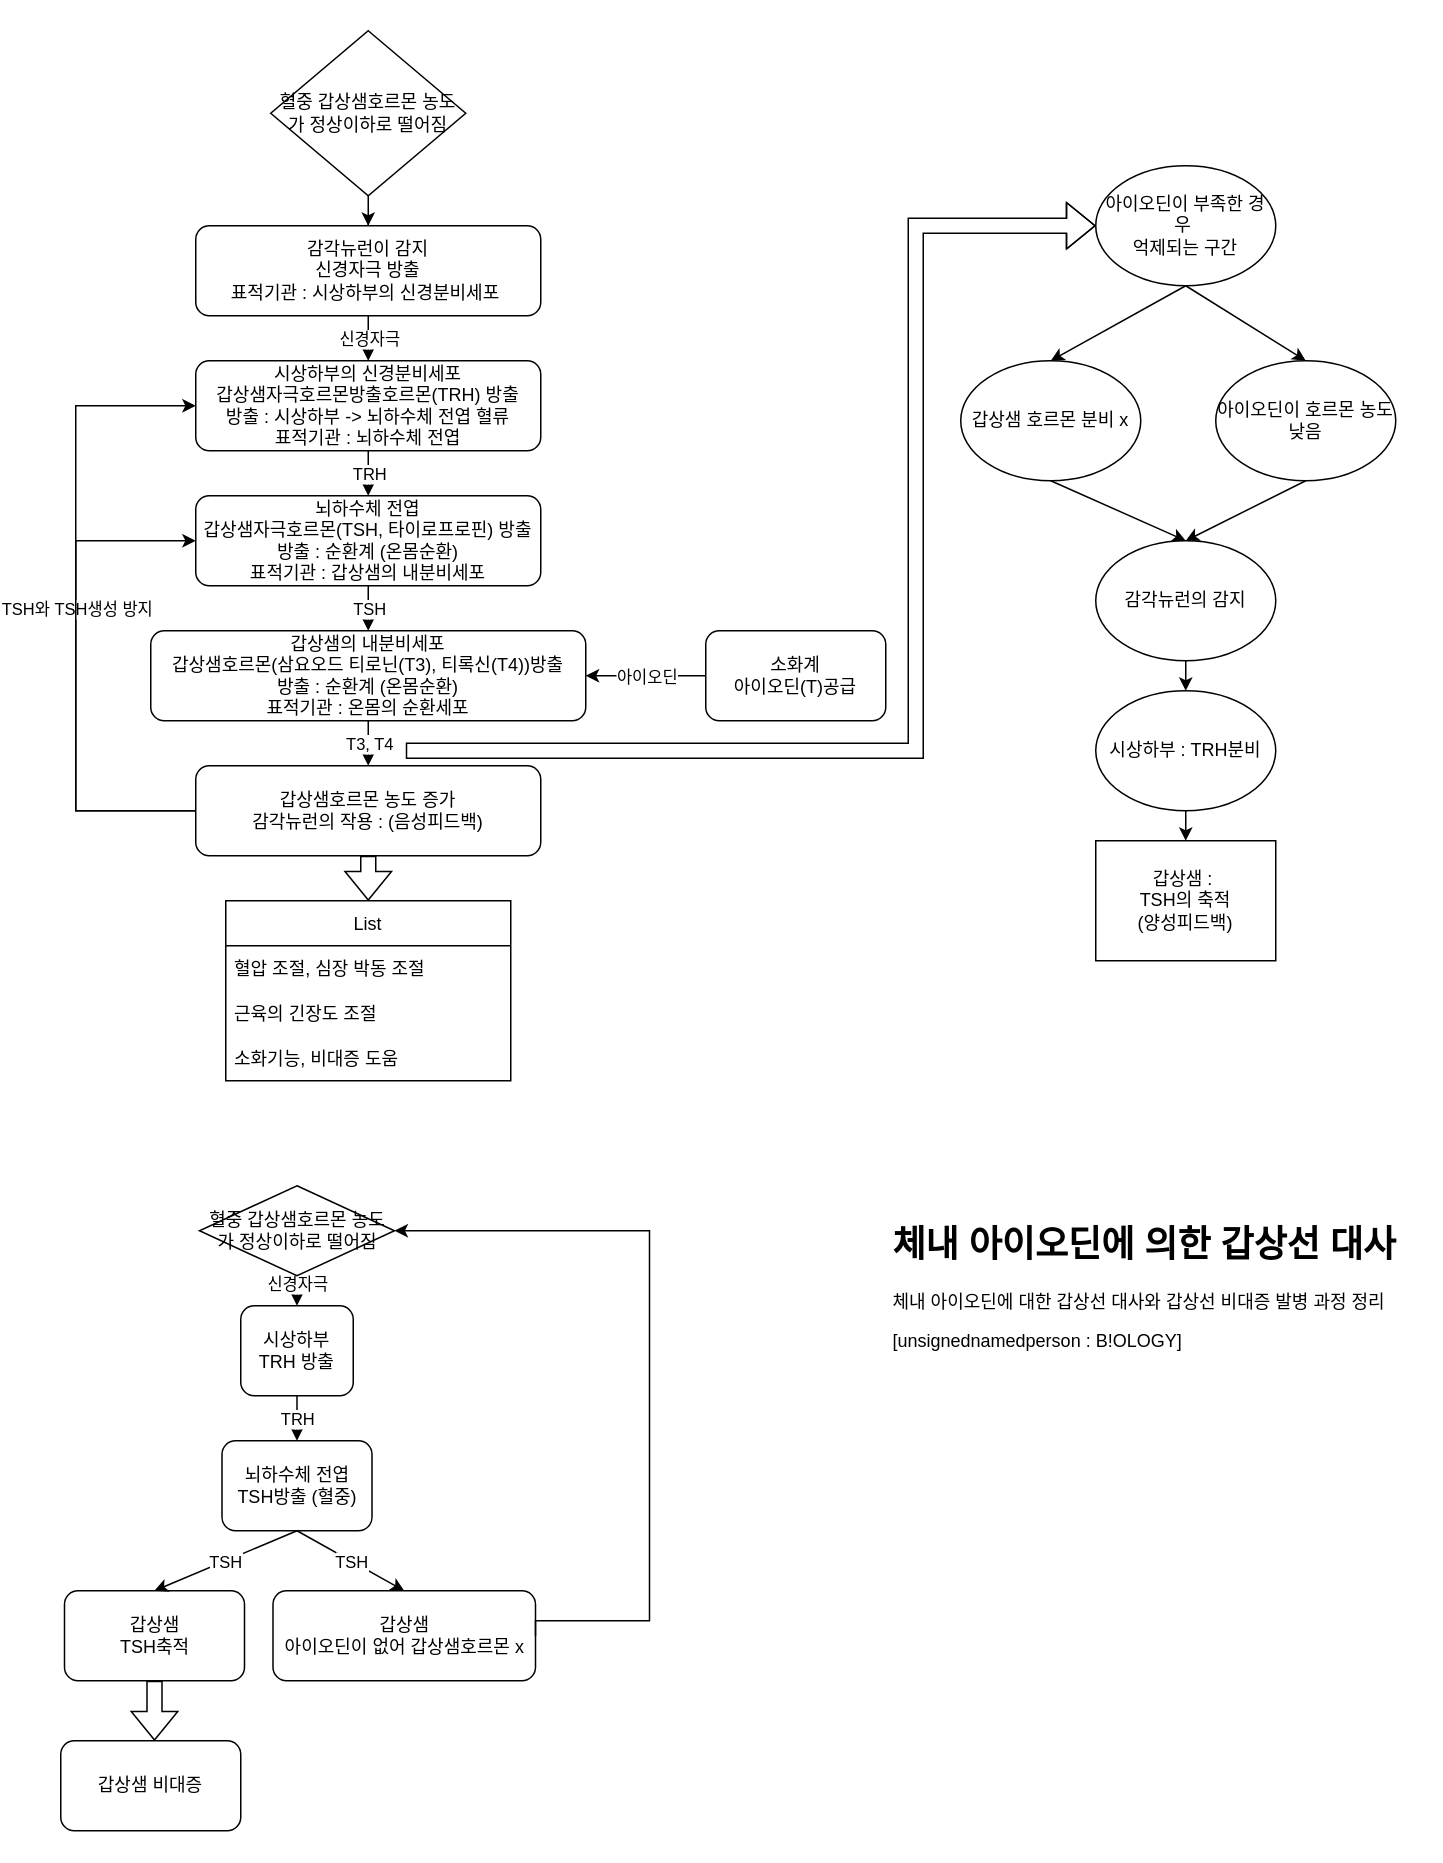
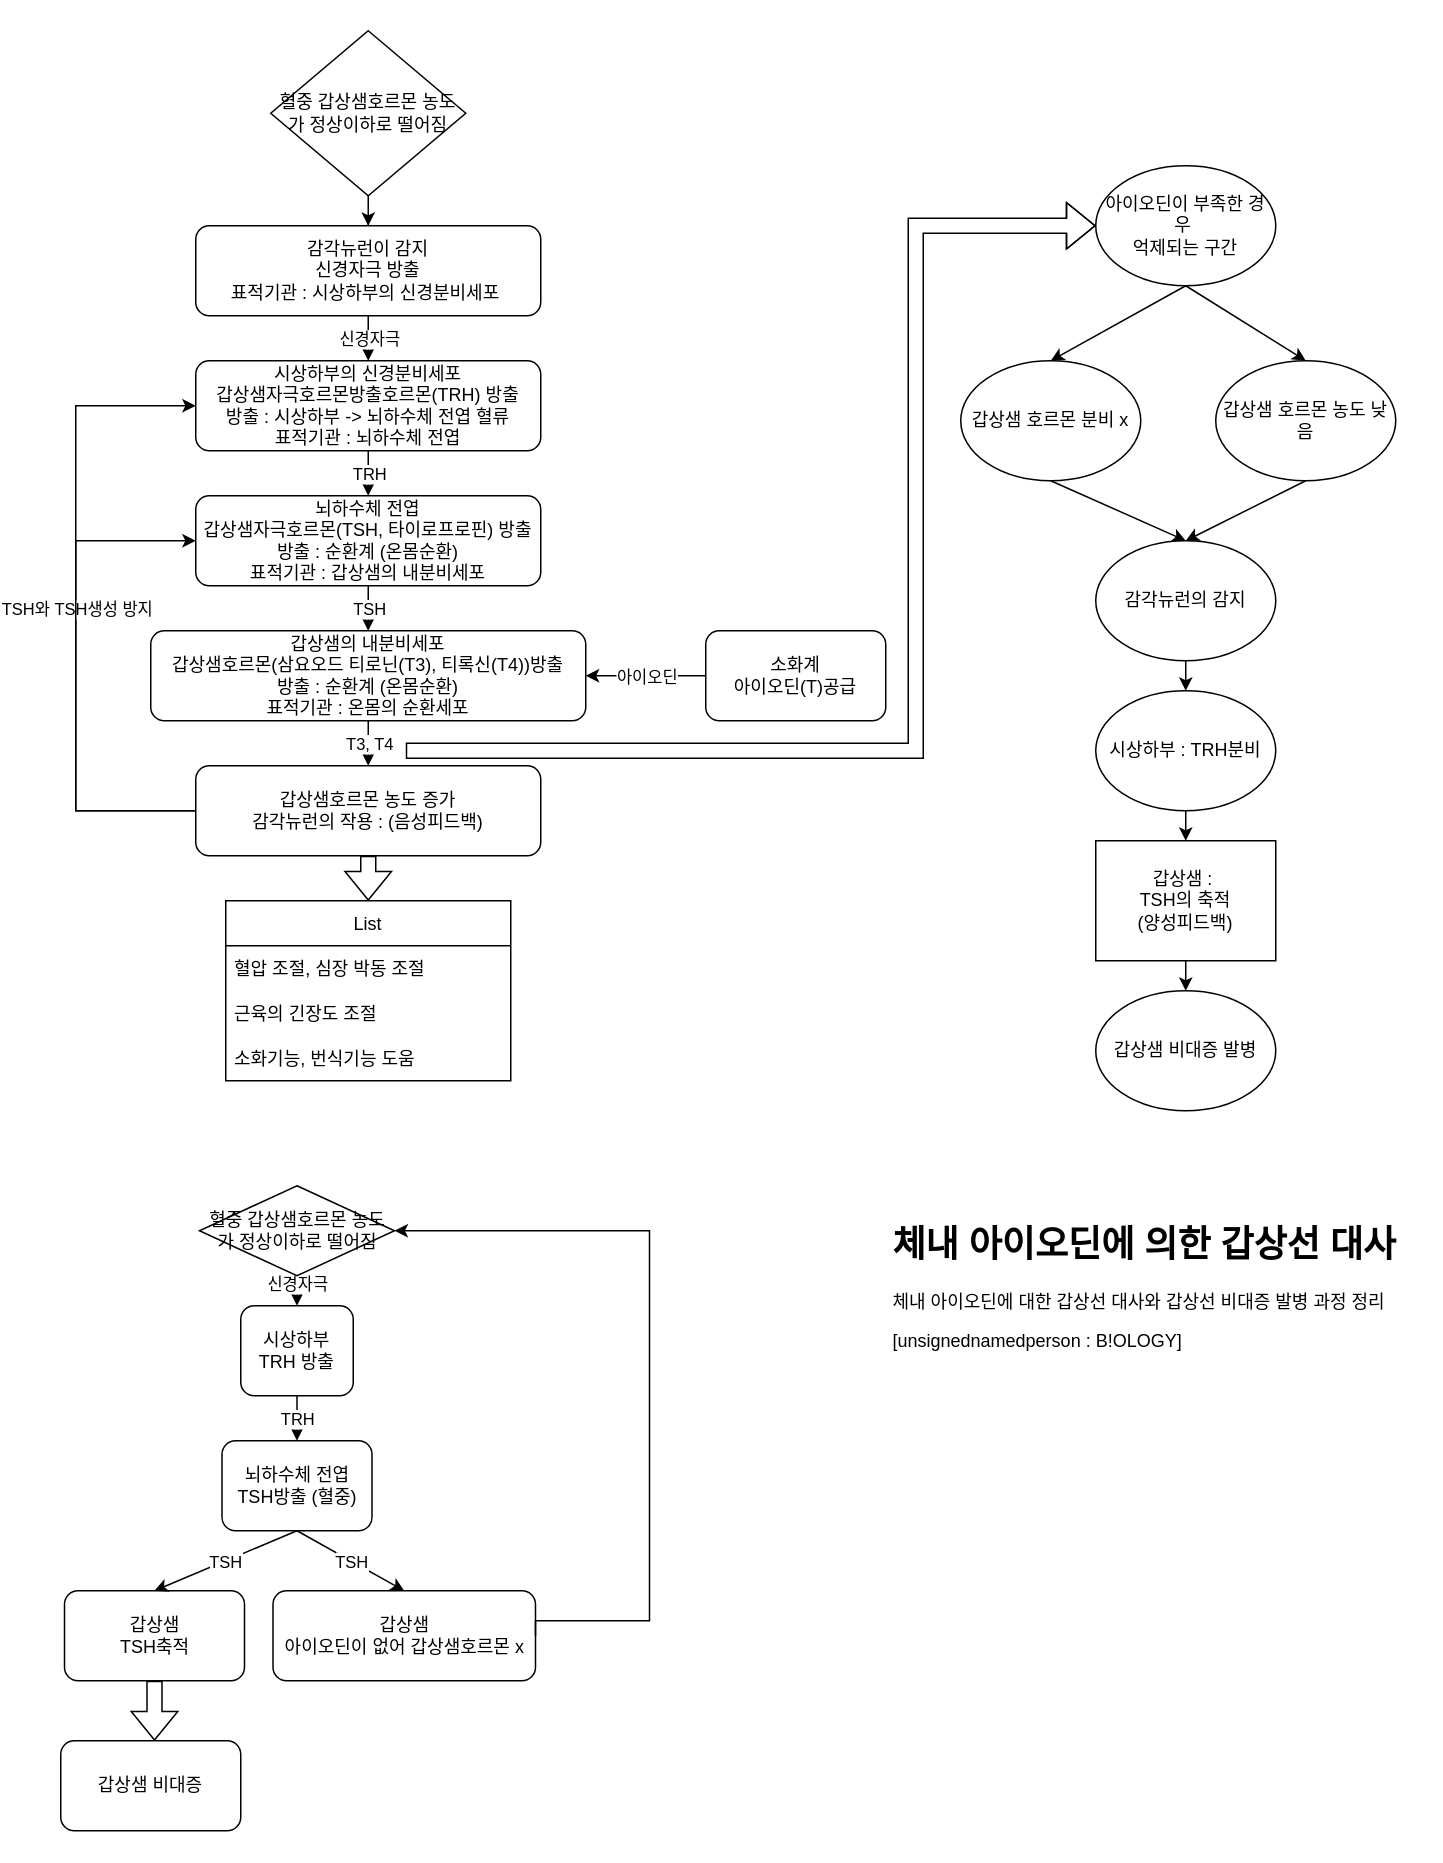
node "아이오딘이 호르몬 농도 낮음": label "아이오딘이 호르몬 농도 낮음" -> "갑상샘 호르몬 농도 낮음"
edge "갑상샘 : TSH의 축적 (양성피드백)" -> "갑상샘 비대증 발병": added
node "갑상샘 비대증 발병": added
node "소화기능, 비대증 도움": label "소화기능, 비대증 도움" -> "소화기능, 번식기능 도움"
